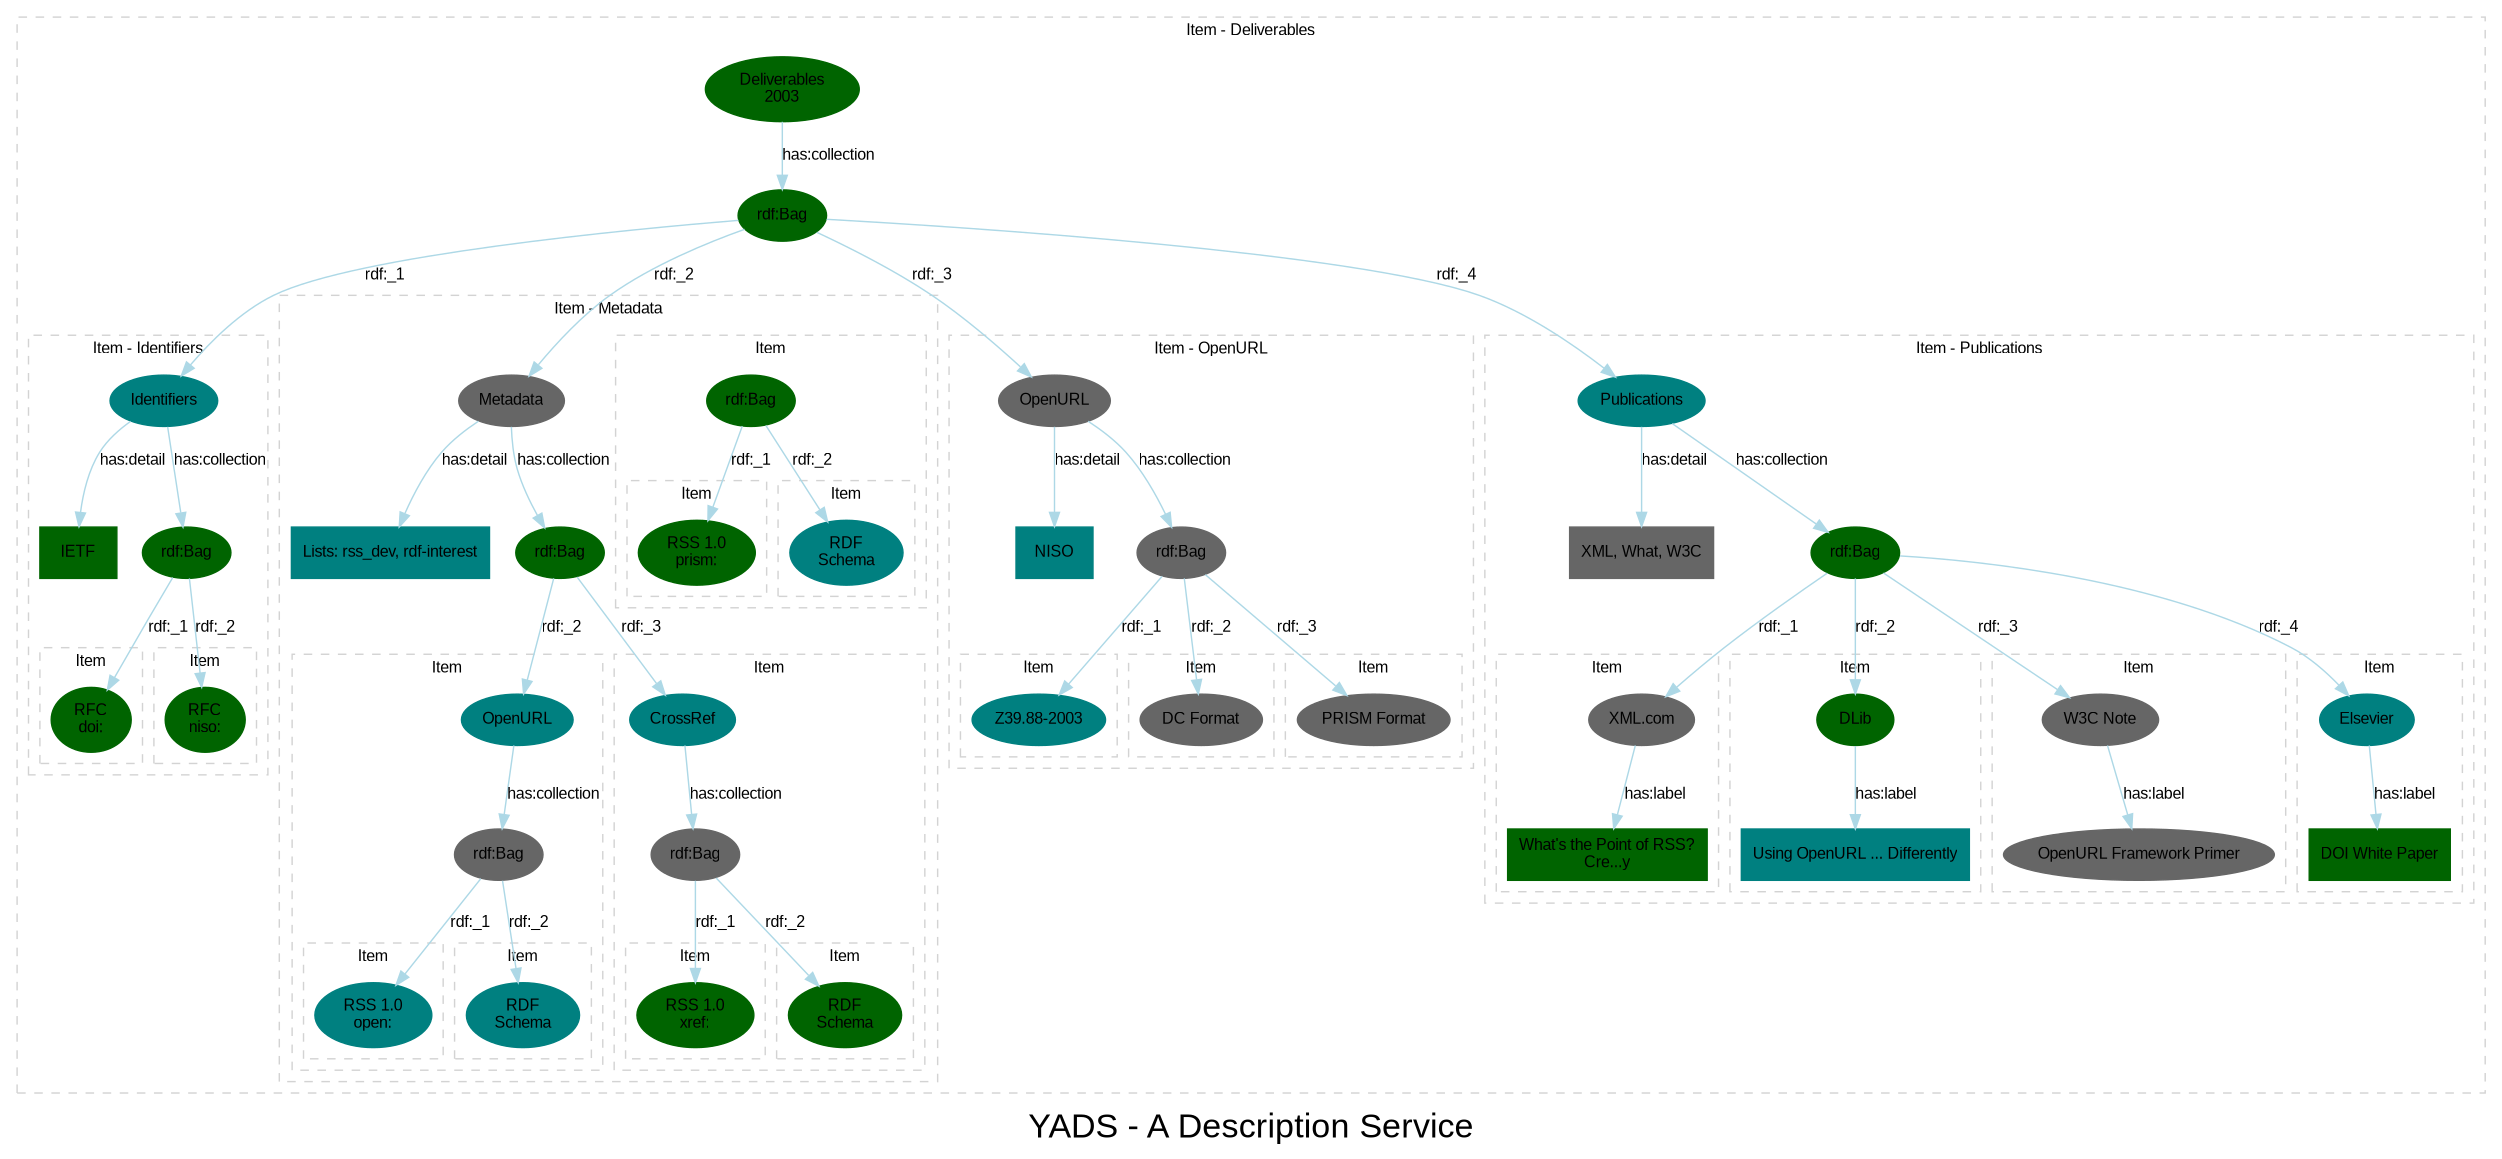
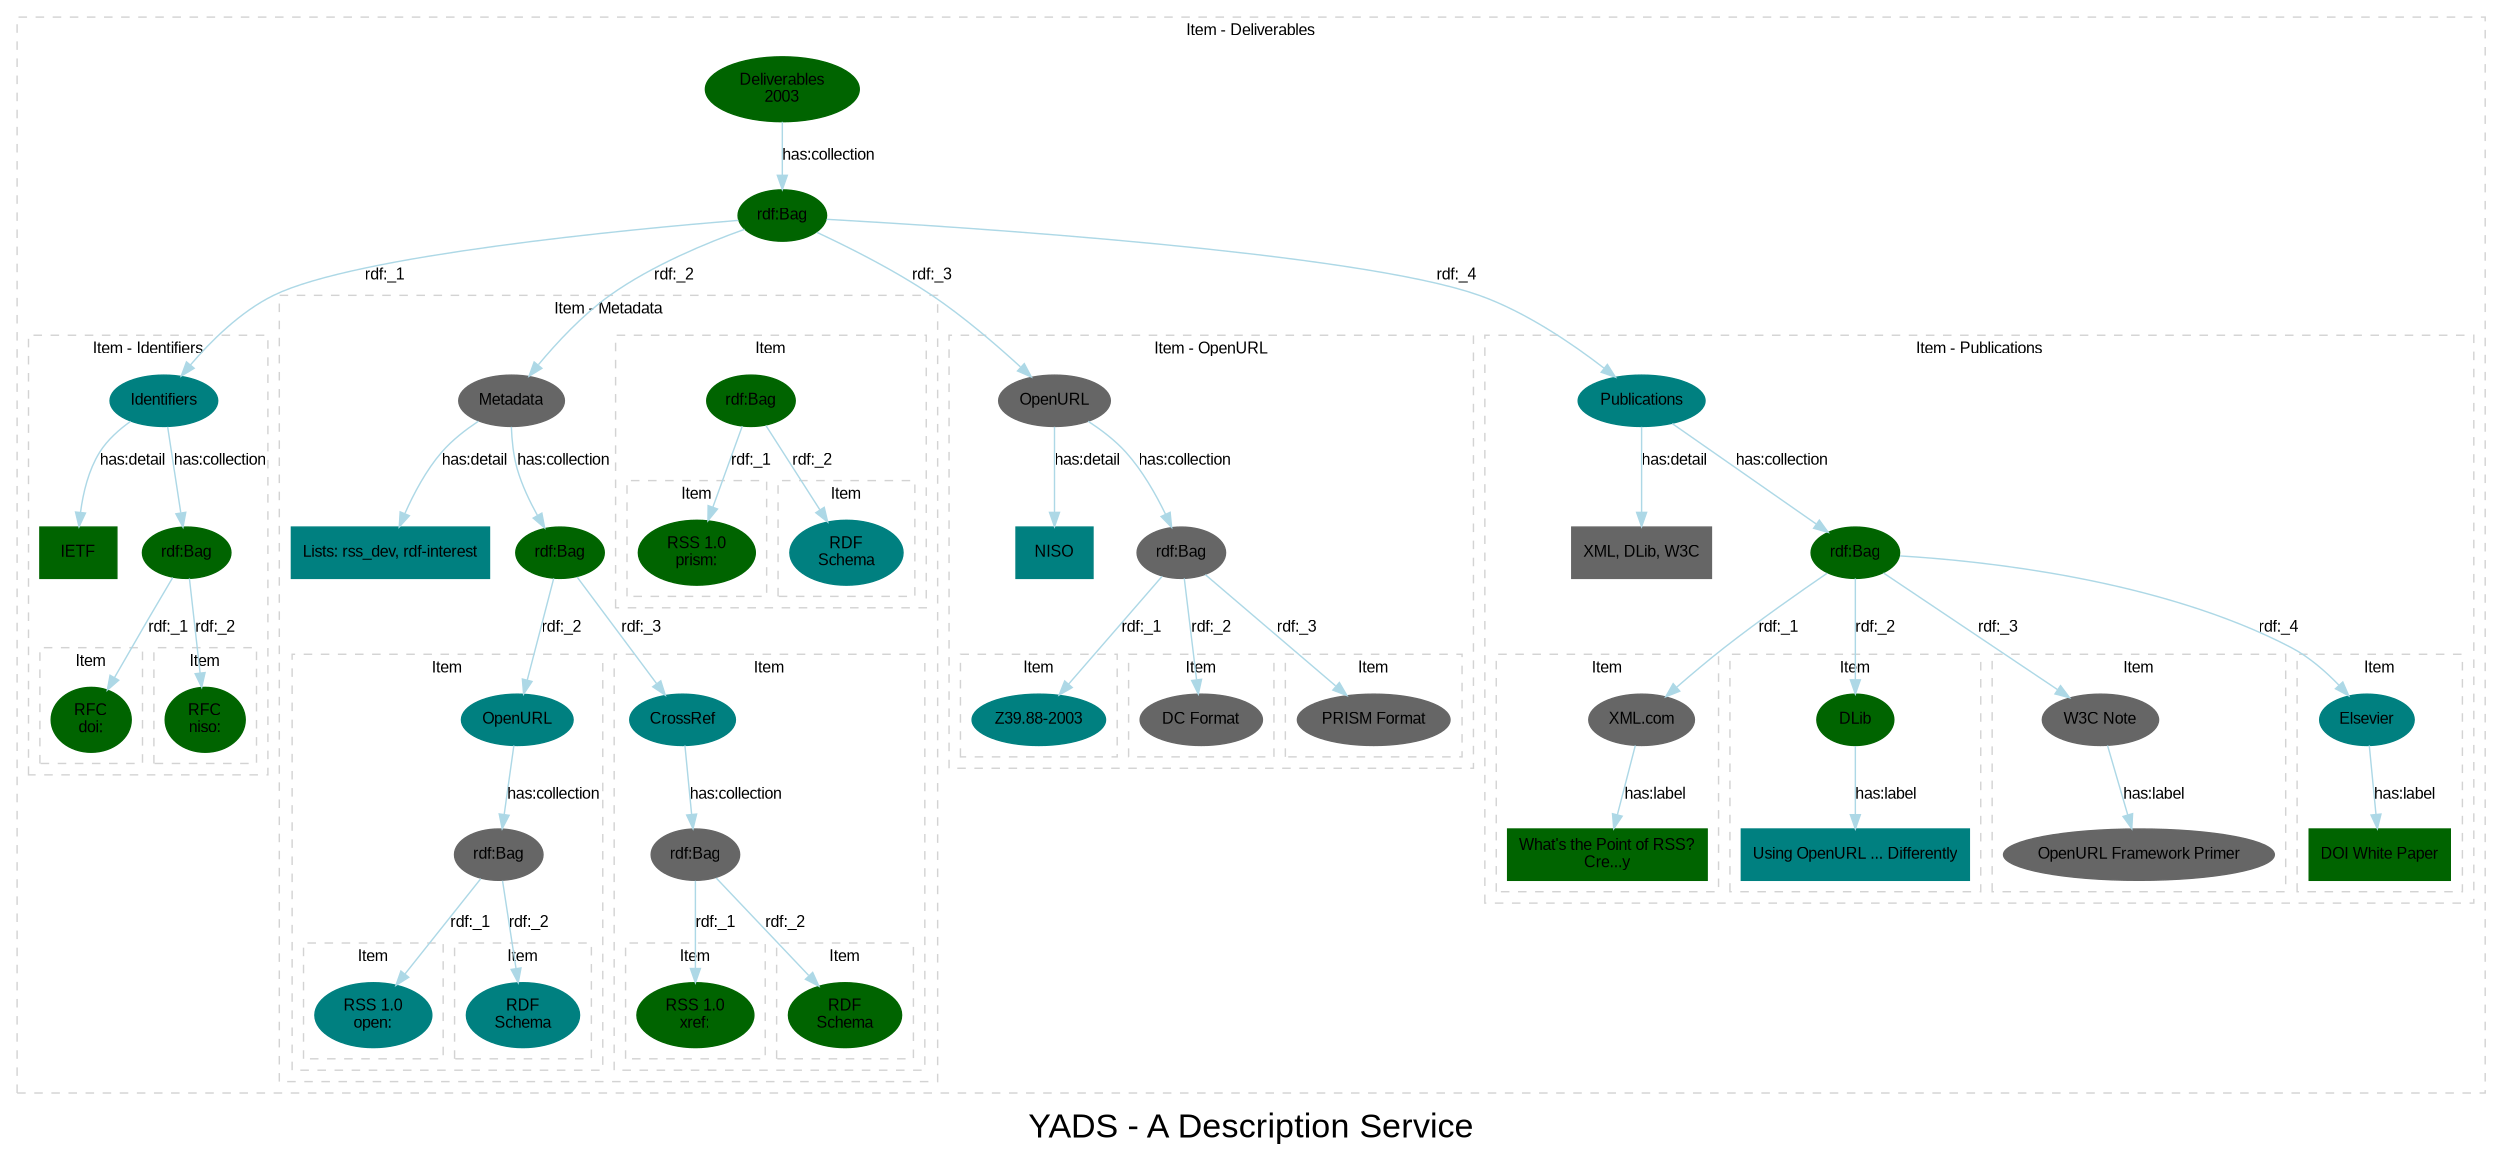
node "XML, What, W3C": label "XML, What, W3C" -> "XML, DLib, W3C"
